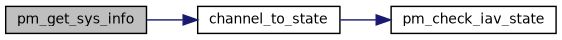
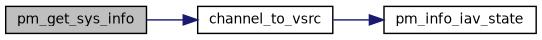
node "channel_to_state": label "channel_to_state" -> "channel_to_vsrc"
node "pm_check_iav_state": label "pm_check_iav_state" -> "pm_info_iav_state"
